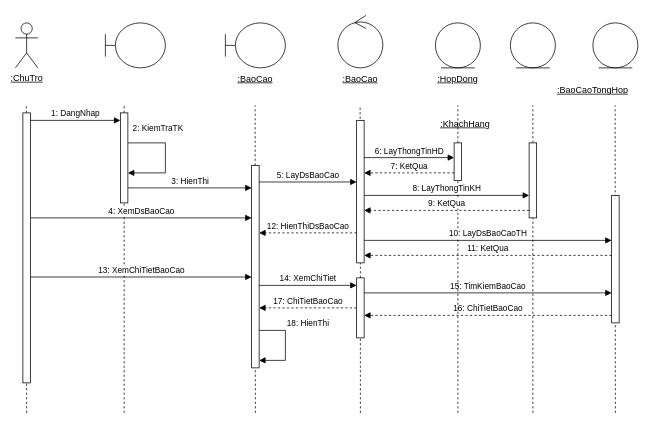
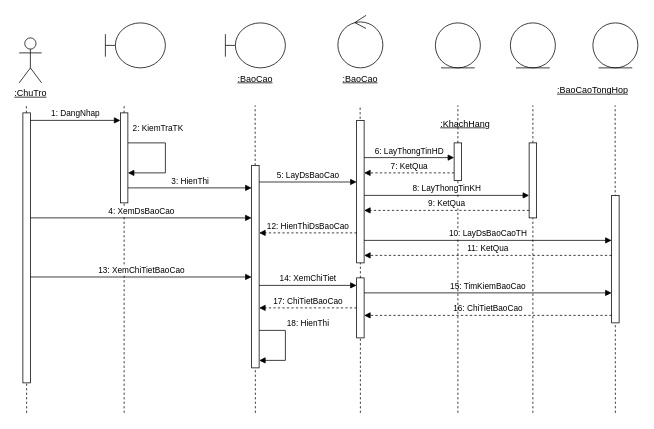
node ":ChuTro": moved (27, 45) -> (30, 60)
node ":HopDong": removed
